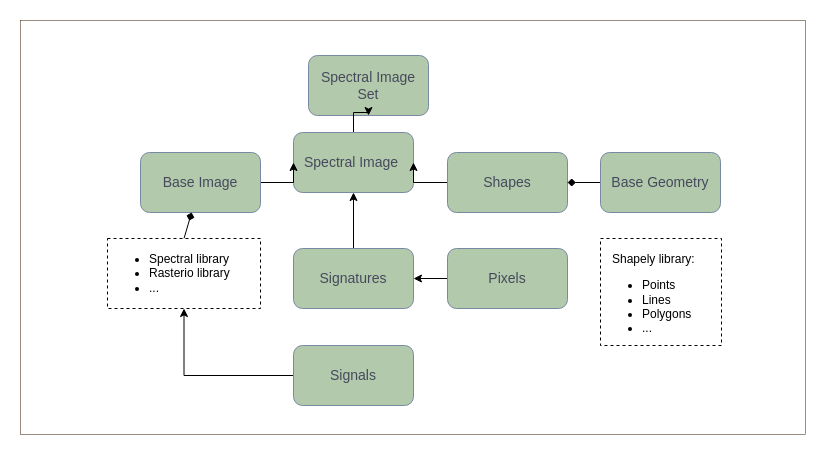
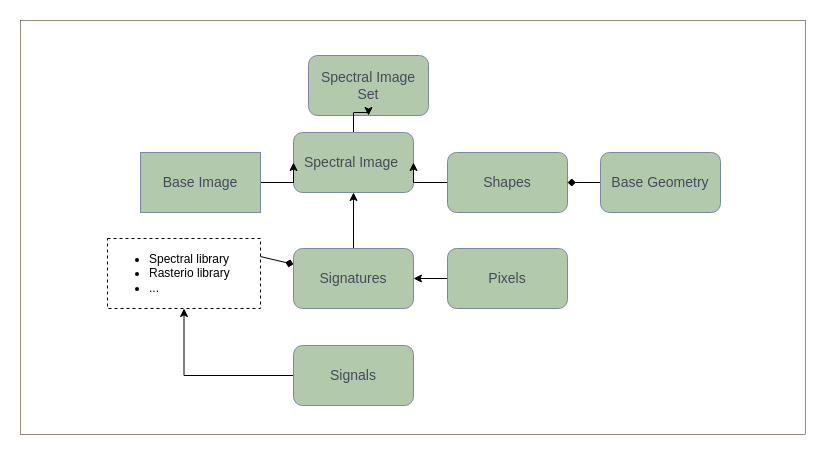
node "Base Image": shape rounded rectangle -> rectangle
edge "Spectral library Rasterio library ..." -> "Base Image": now "Spectral library Rasterio library ..." -> "Signatures"
node "Shapely library: Points Lines Polygons ...": removed
